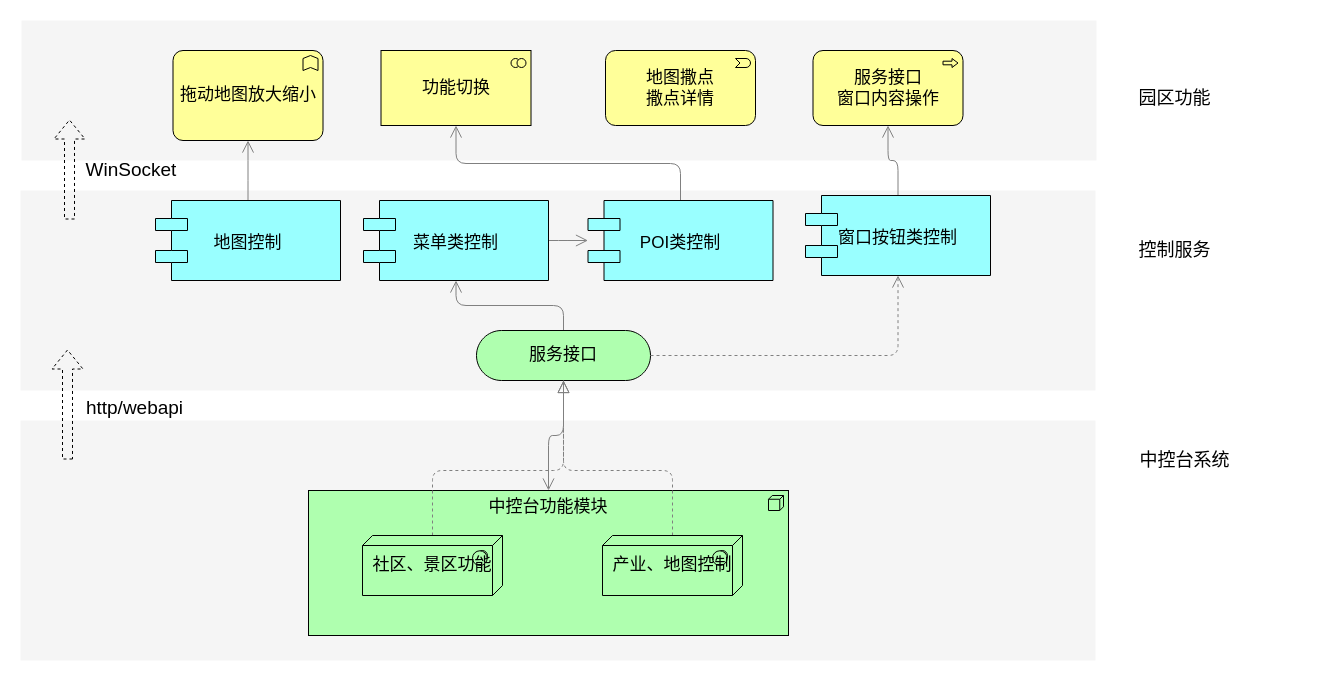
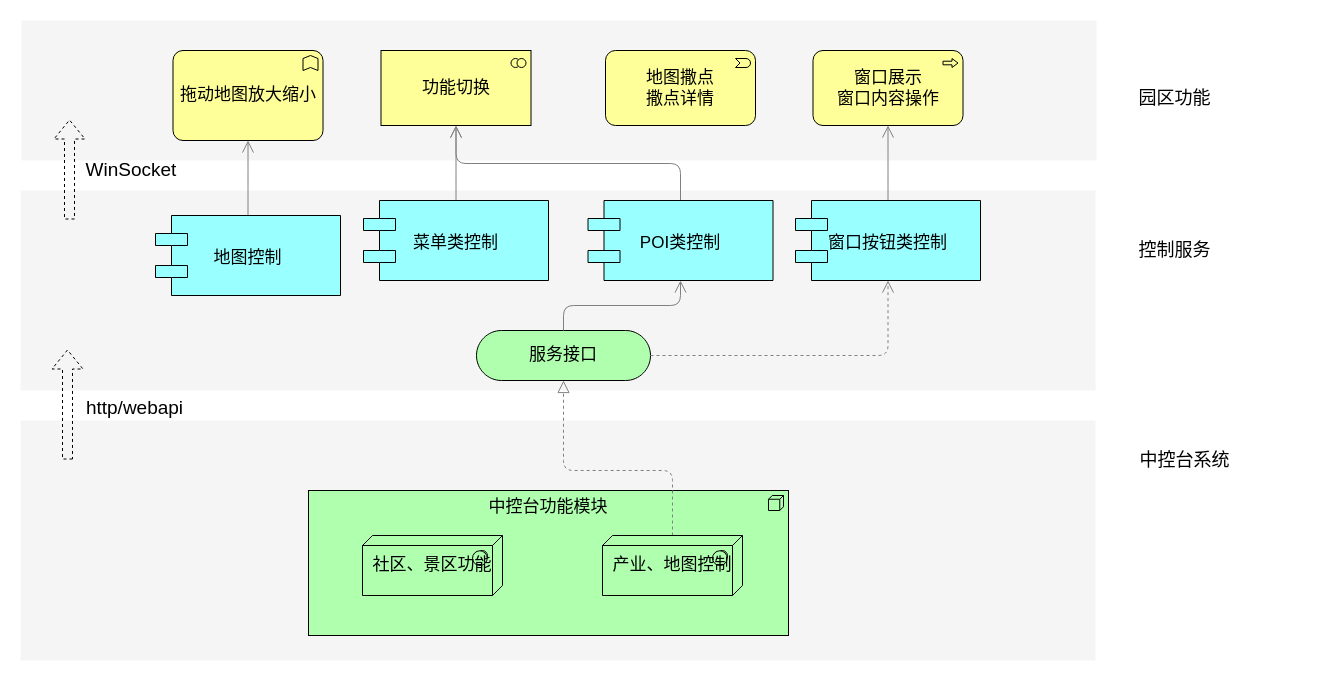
node "服务接口窗口内容操作": label "服务接口窗口内容操作" -> "窗口展示窗口内容操作"
node "窗口按钮类控制": moved (898, 236) -> (888, 241)
node "地图控制": moved (248, 241) -> (248, 256)
edge "菜单类控制" -> "POI类控制": now "菜单类控制" -> "功能切换"
edge "服务接口" -> "菜单类控制": removed
edge "服务接口" -> "中控台功能模块": now "服务接口" -> "POI类控制"
edge "社区、景区功能" -> "服务接口": removed
